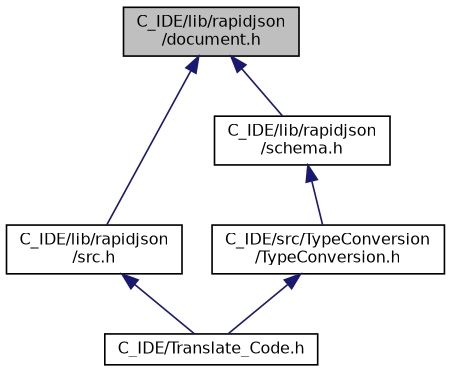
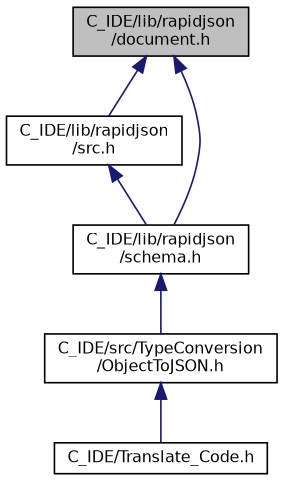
node "C_IDE/src/TypeConversion /TypeConversion.h": label "C_IDE/src/TypeConversion /TypeConversion.h" -> "C_IDE/src/TypeConversion /ObjectToJSON.h"
edge "C_IDE/Translate_Code.h" -> "C_IDE/lib/rapidjson /src.h": now "C_IDE/lib/rapidjson /schema.h" -> "C_IDE/lib/rapidjson /src.h"
